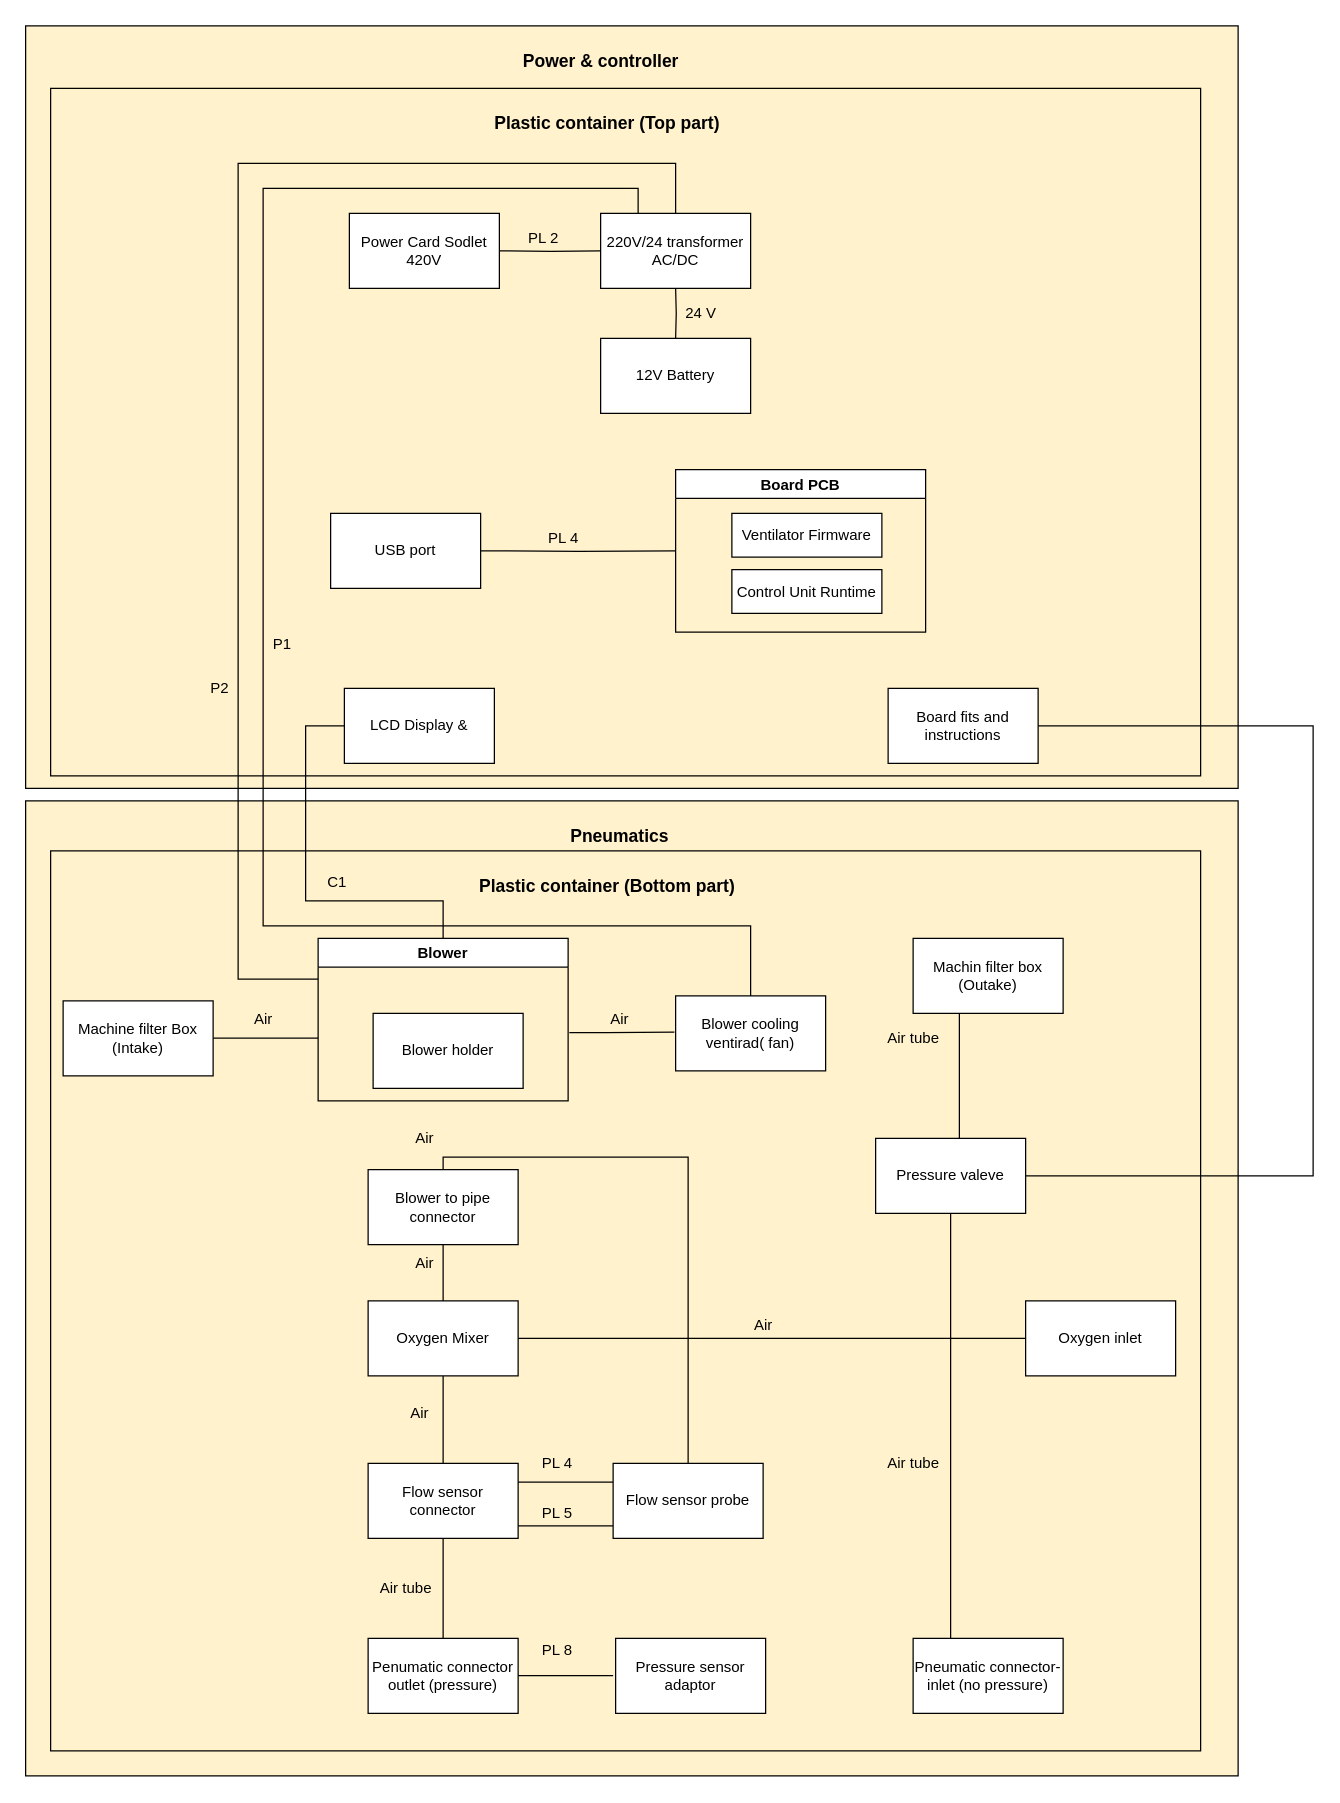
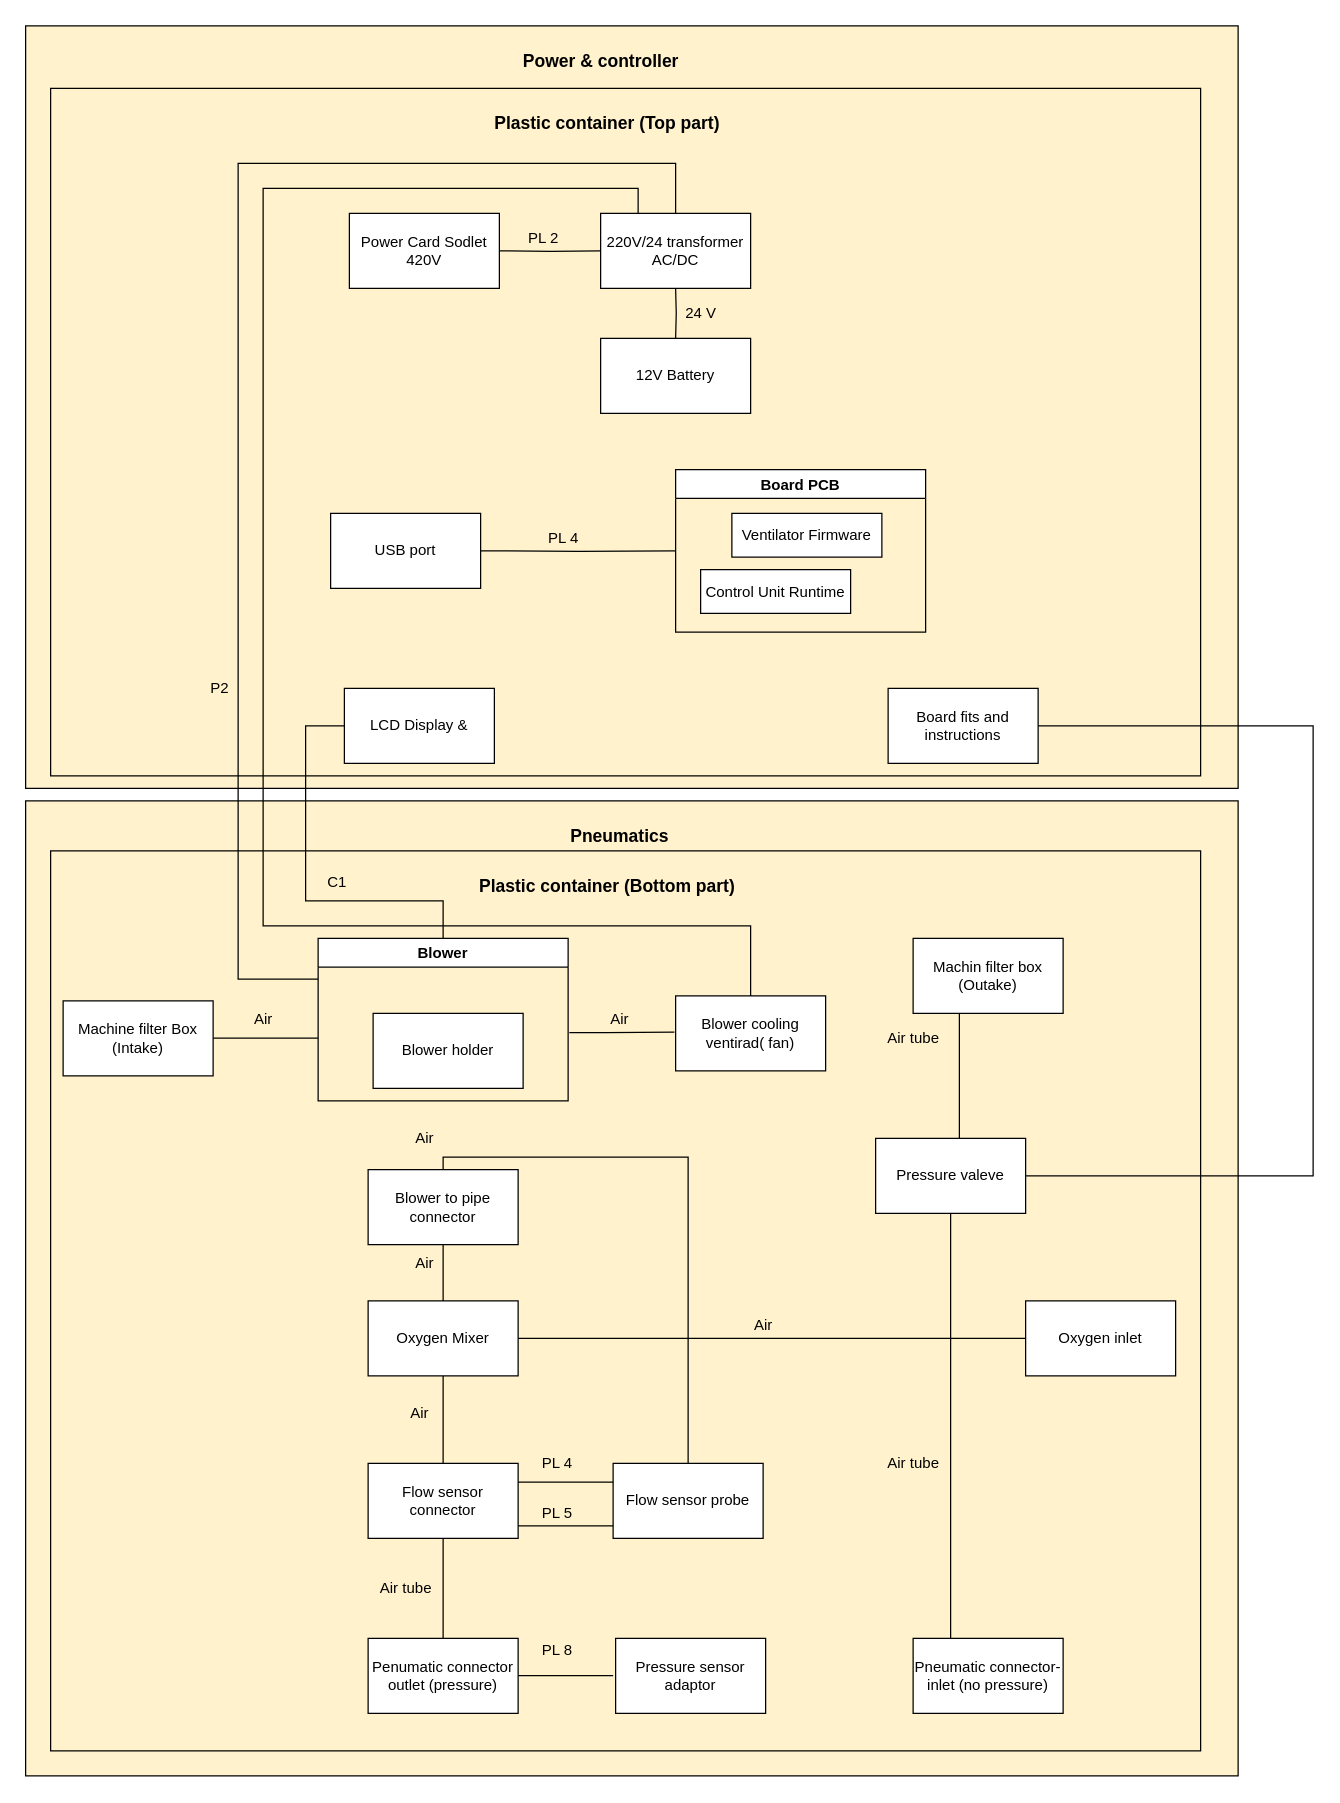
node "Control Unit Runtime": moved (807, 591) -> (776, 591)
node "P1": removed
